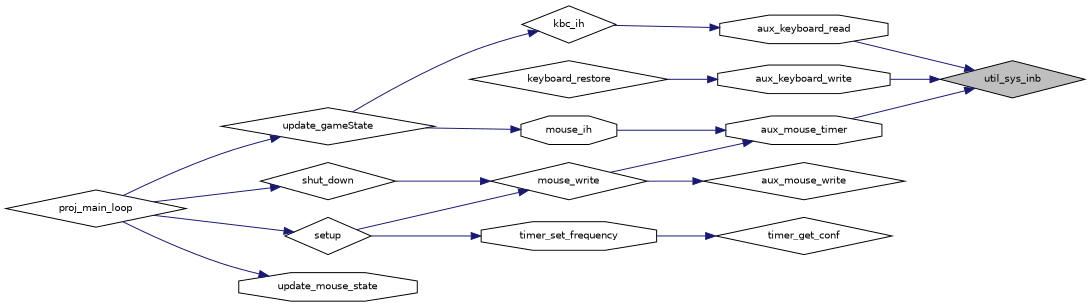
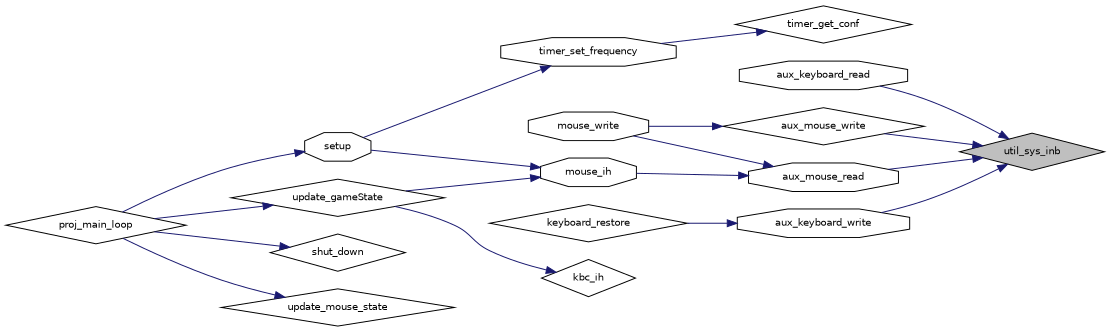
edge "kbc_ih" -> "aux_keyboard_read": removed
node "aux_mouse_timer": label "aux_mouse_timer" -> "aux_mouse_read"
edge "aux_mouse_write" -> "util_sys_inb": added
edge "shut_down" -> "mouse_write": removed
node "mouse_write": shape diamond -> octagon
edge "setup" -> "mouse_write": now "setup" -> "mouse_ih"
node "setup": shape diamond -> octagon
node "update_mouse_state": shape octagon -> diamond
